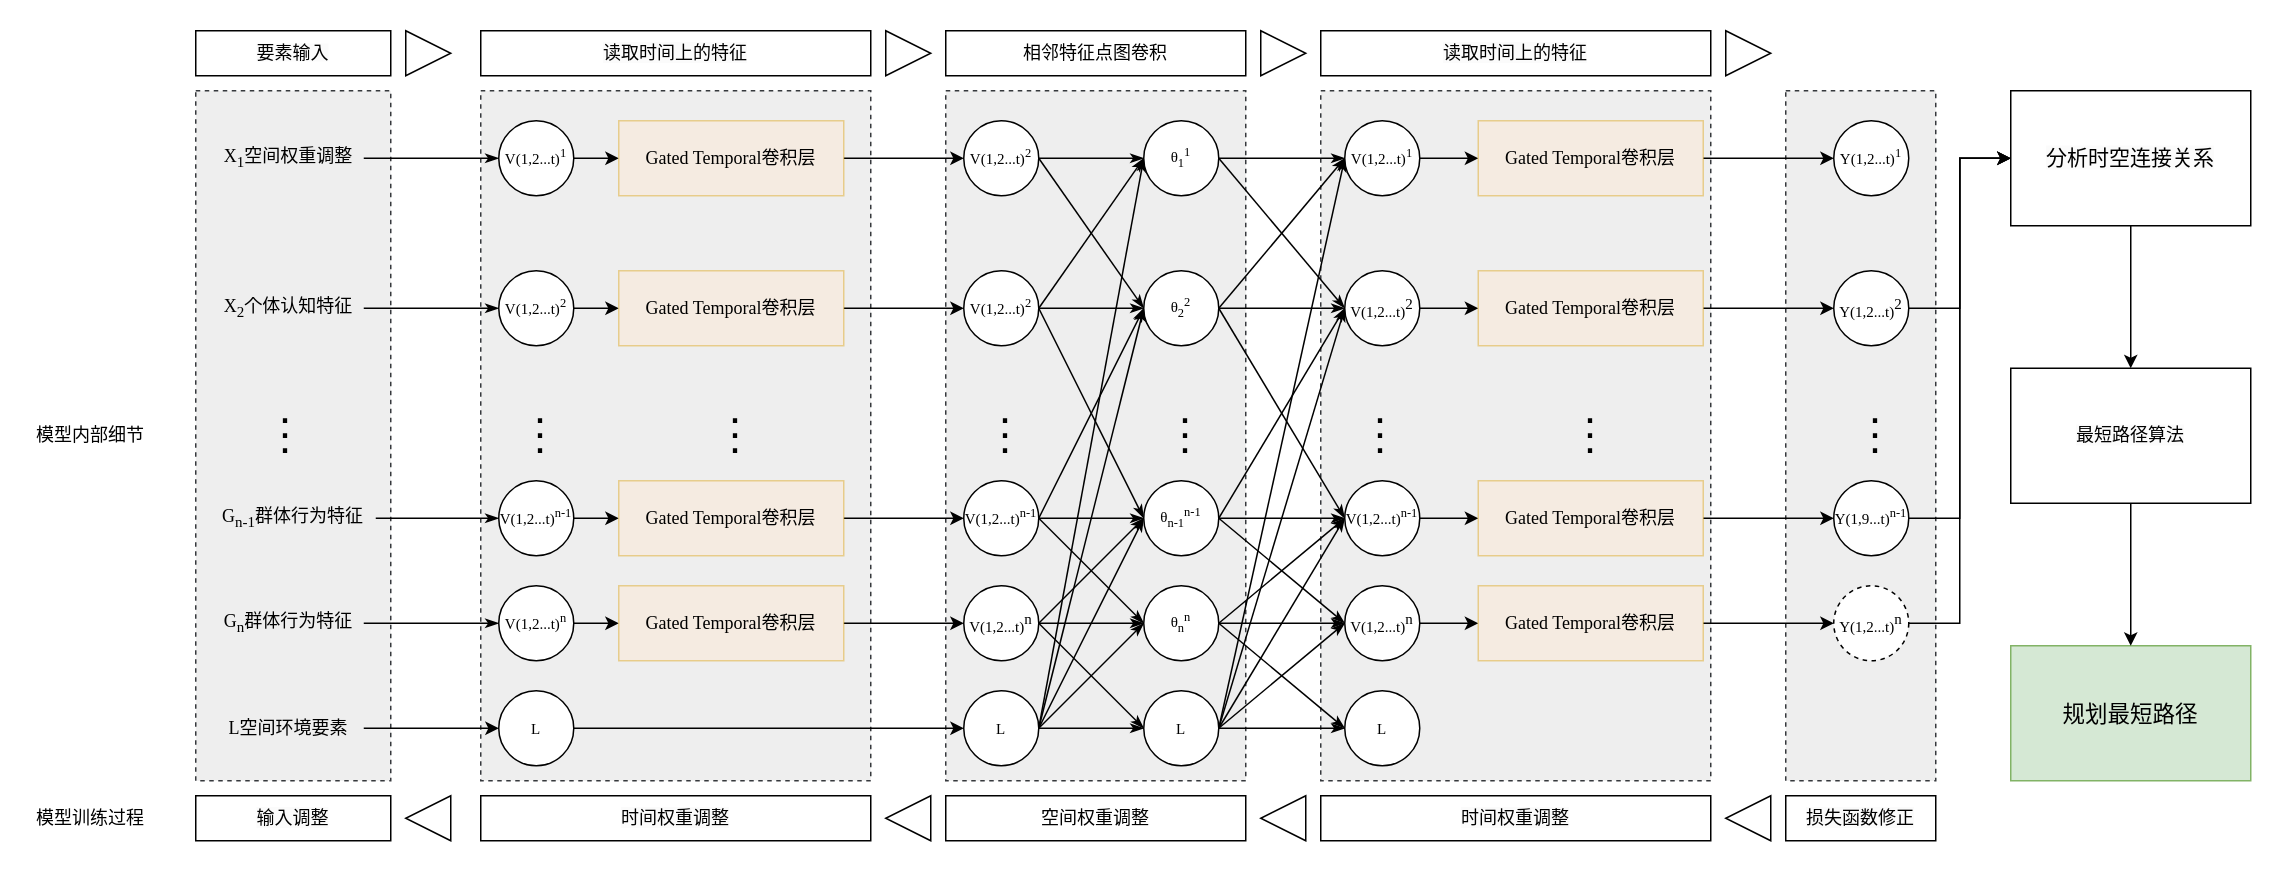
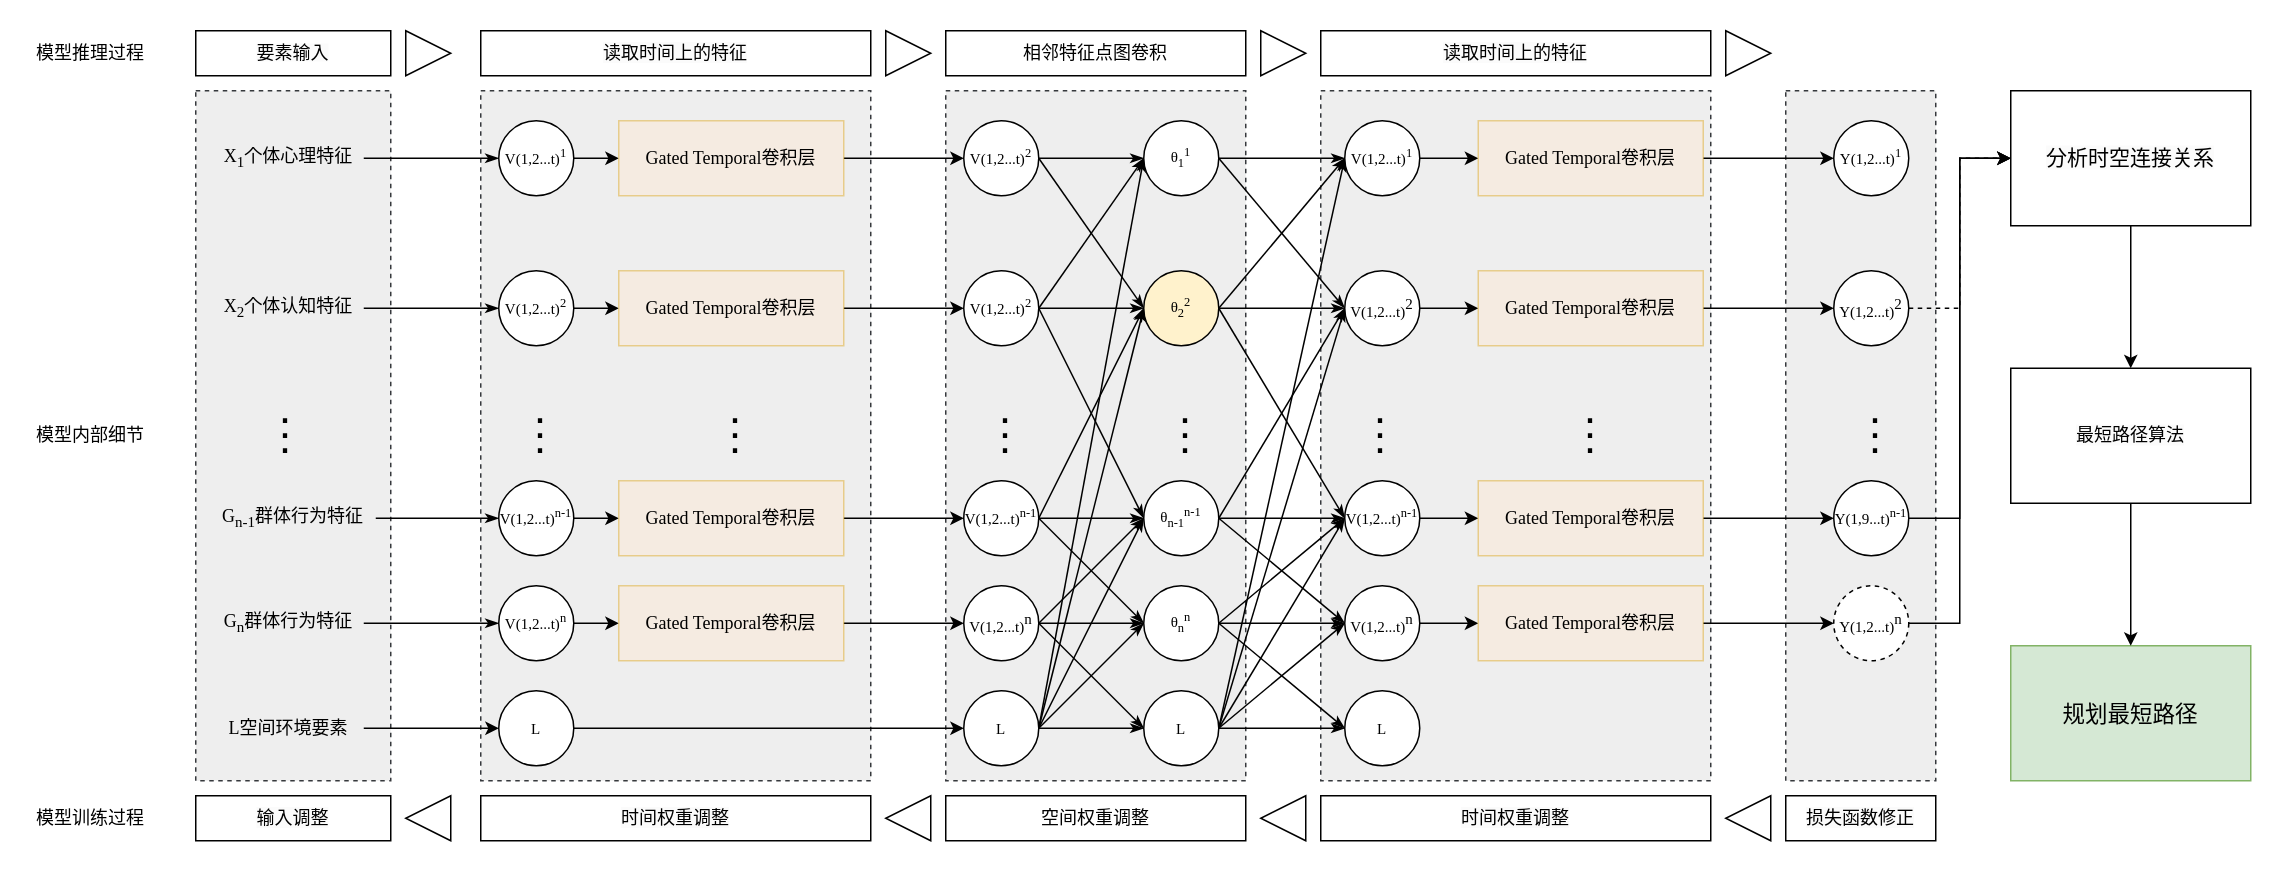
node "模型推理过程": added
node "X1空间权重调整": label "X1空间权重调整" -> "X1个体心理特征"
node "θ22": fillcolor #ffffff -> #fff2cc
edge "Y(1,2...t)2" -> "分析时空连接关系": style solid -> dashed
